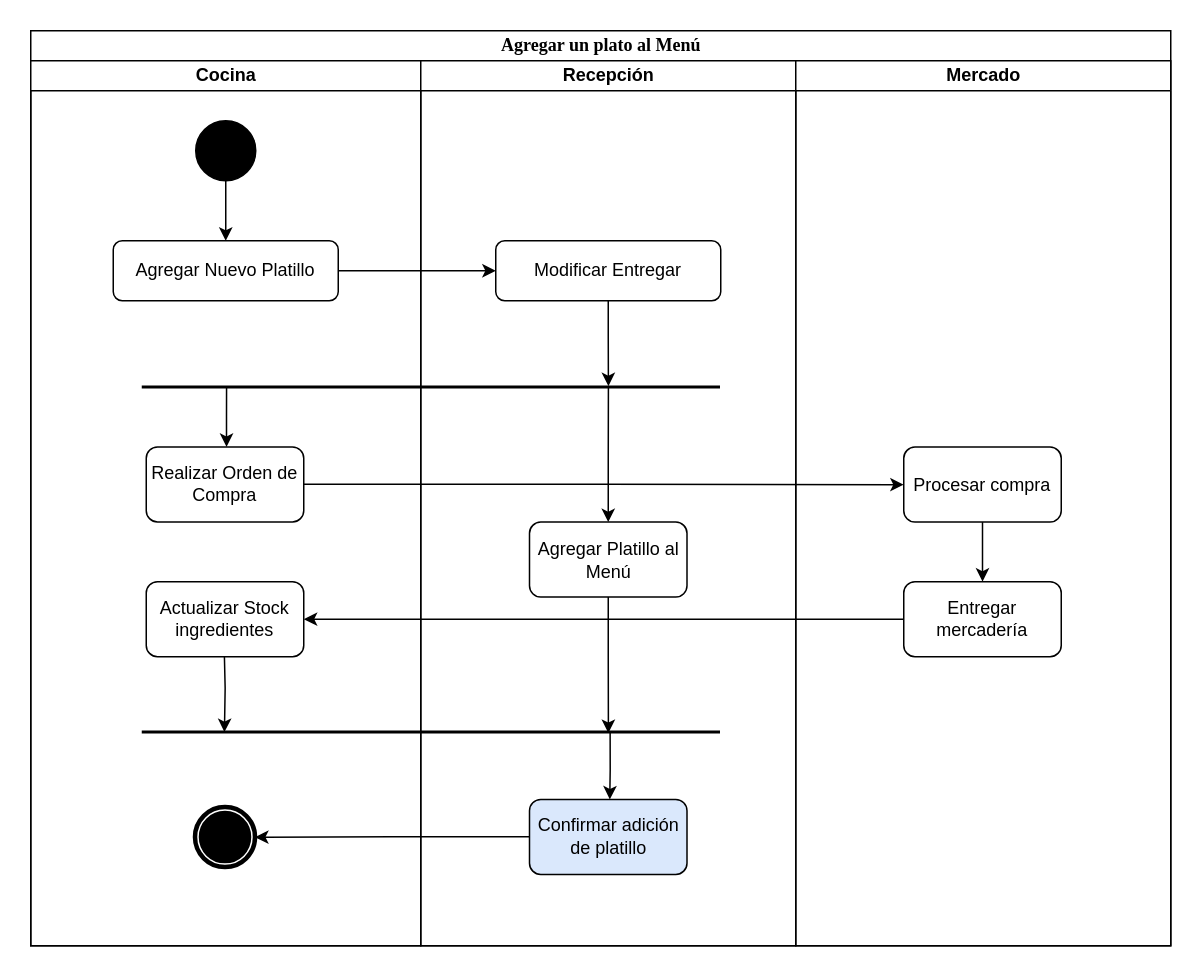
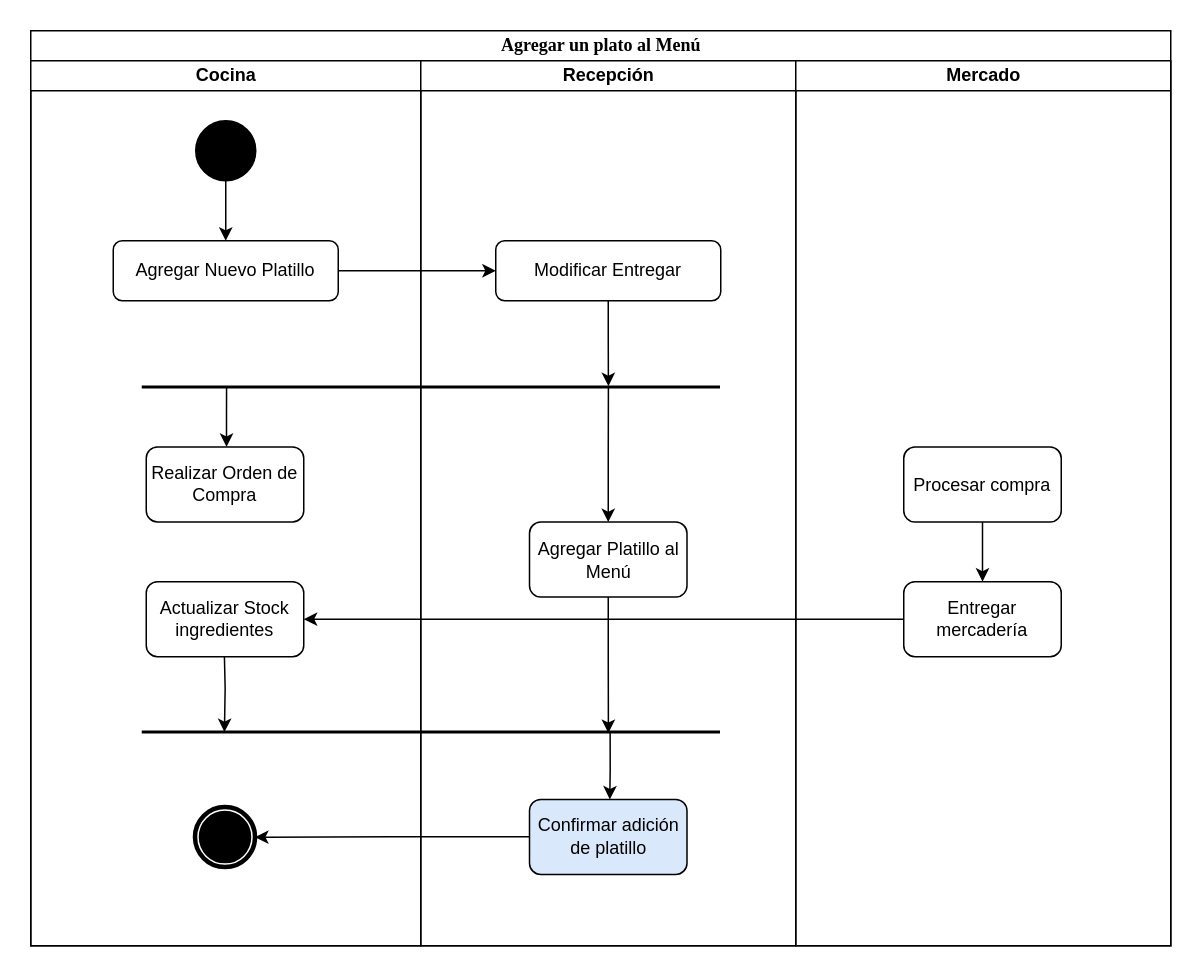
edge "Realizar Orden de Compra" -> "Procesar compra": removed
